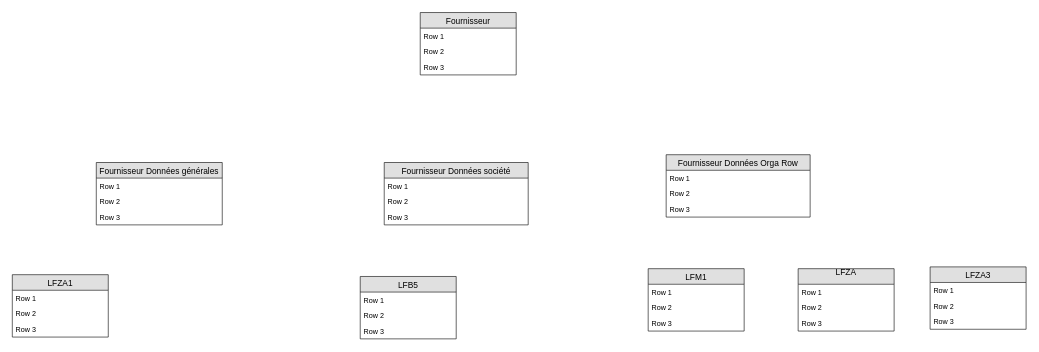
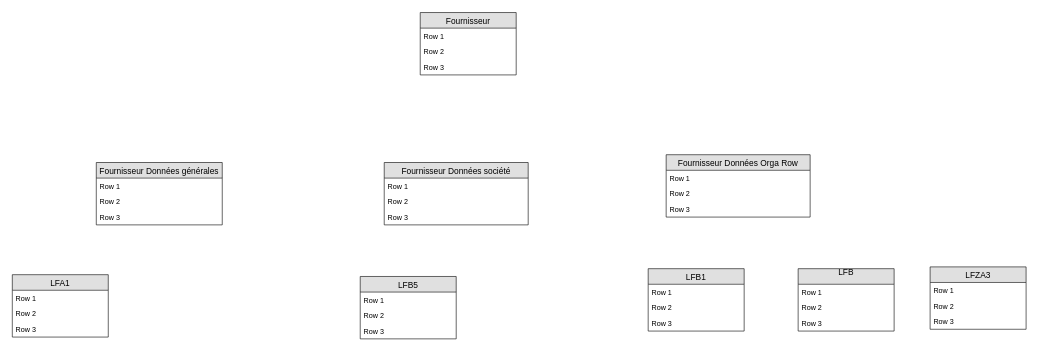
node "LFZA": label "LFZA" -> "LFB"
node "LFM1": label "LFM1" -> "LFB1"
node "LFZA1": label "LFZA1" -> "LFA1"
